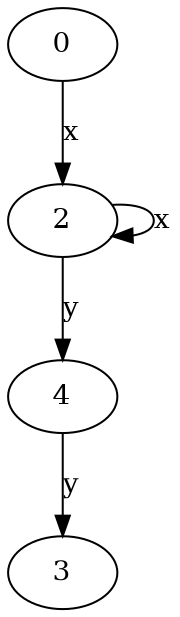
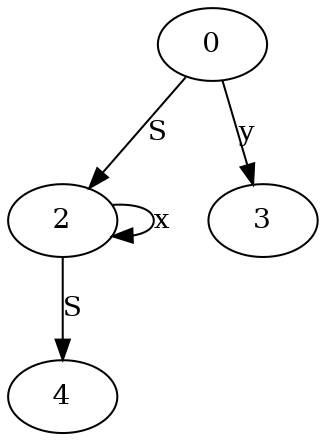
edge "0" -> "2": label "x" -> "S"
edge "2" -> "4": label "y" -> "S"
edge "4" -> "3": now "0" -> "3"
